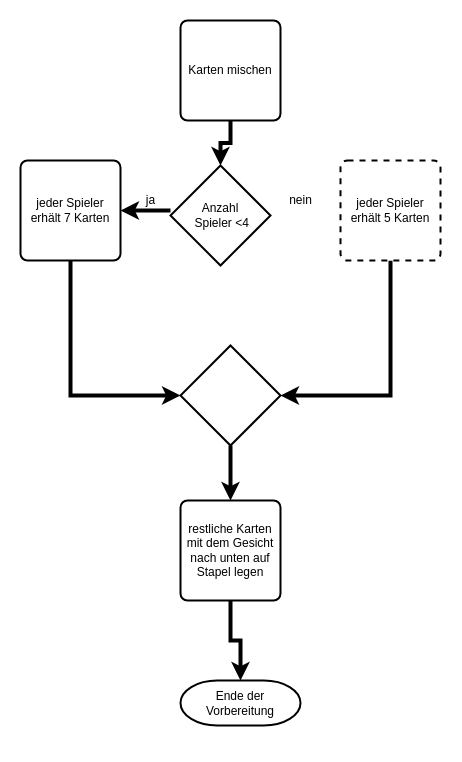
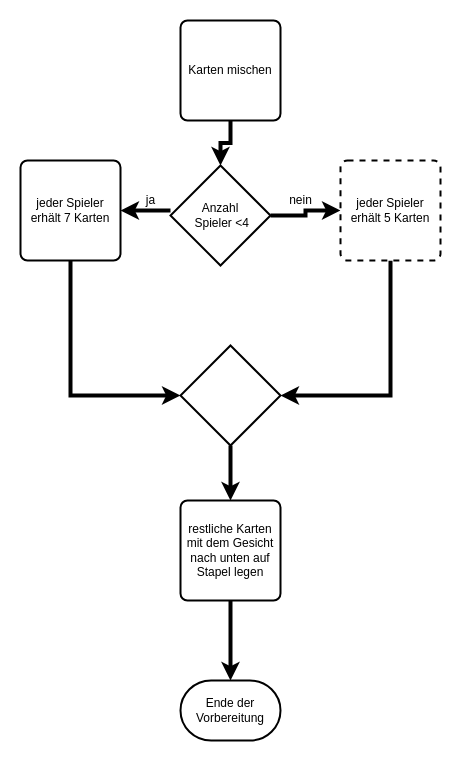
edge "Anzahl Spieler <4" -> "jeder Spieler erhält 5 Karten": added
node "Ende der Vorbereitung": size 120x45 -> 100x60
